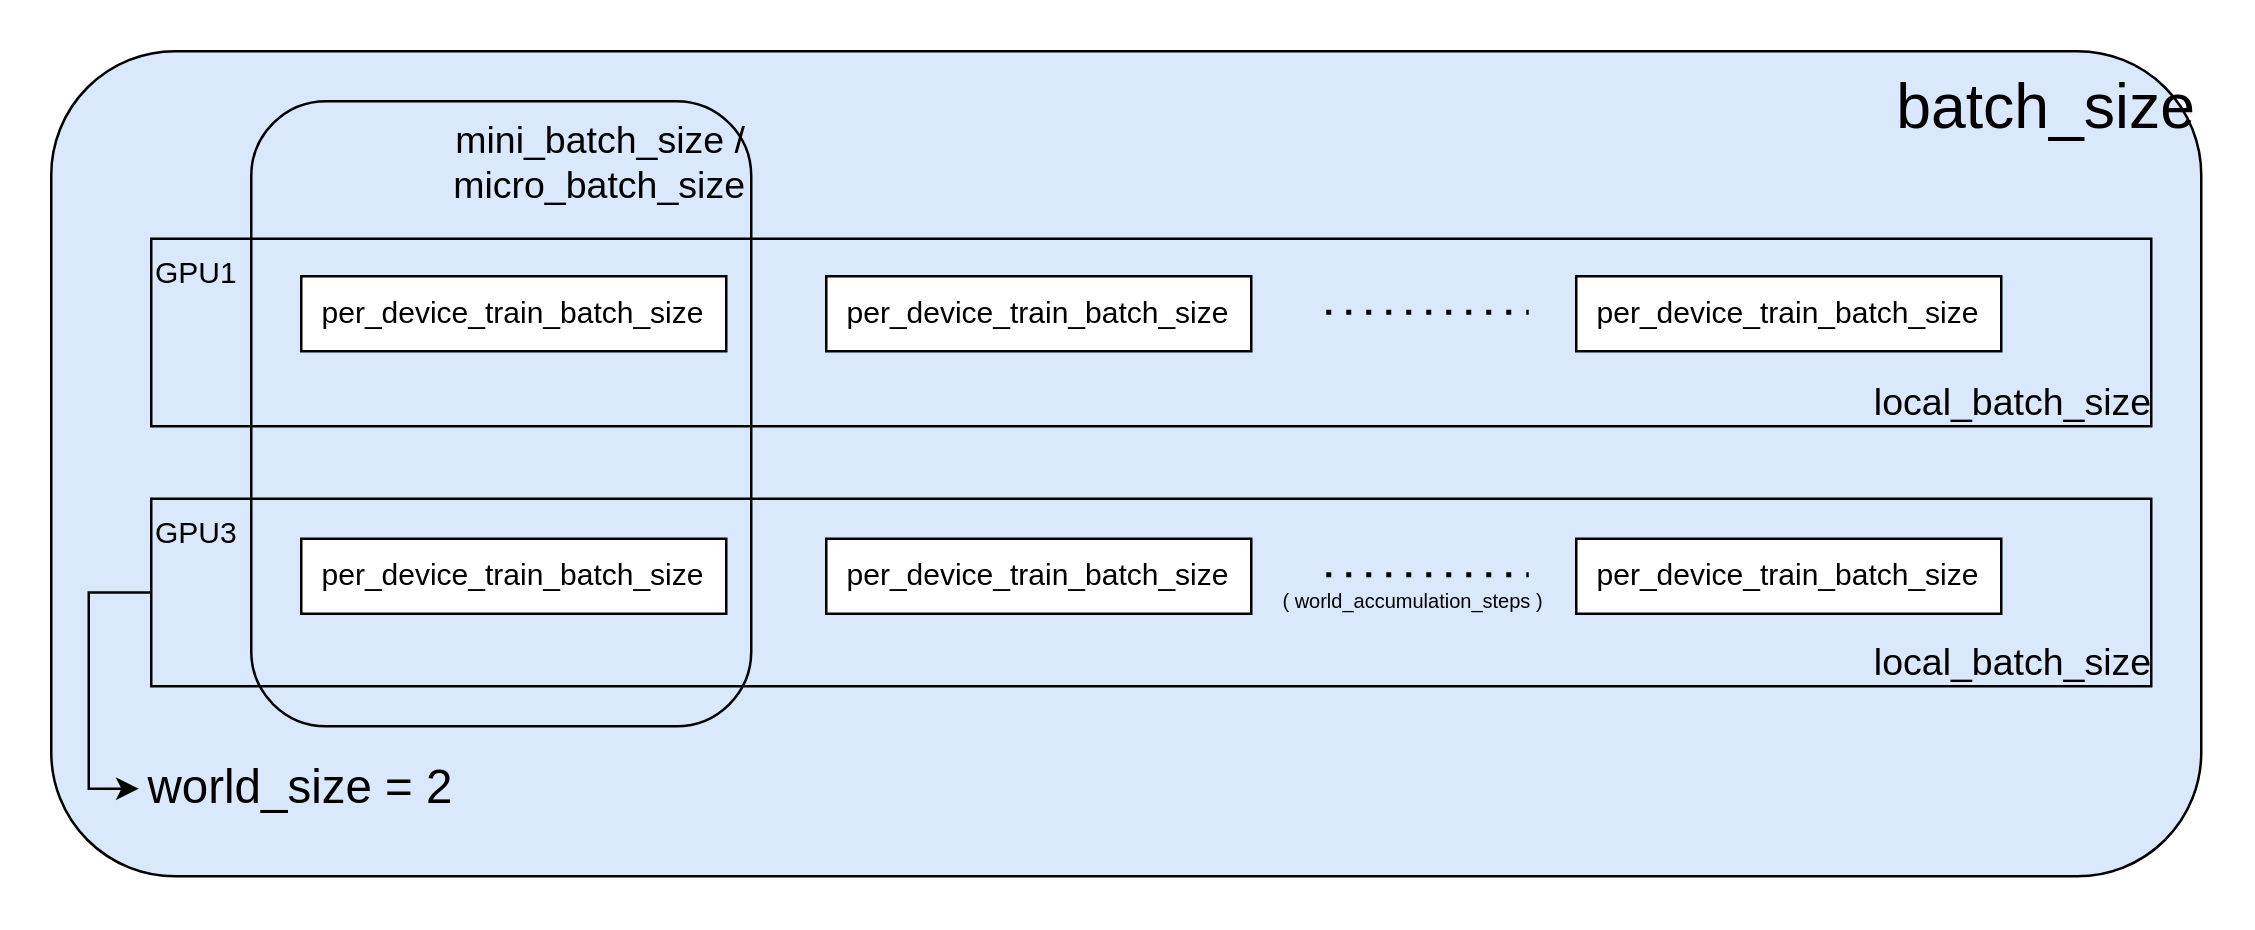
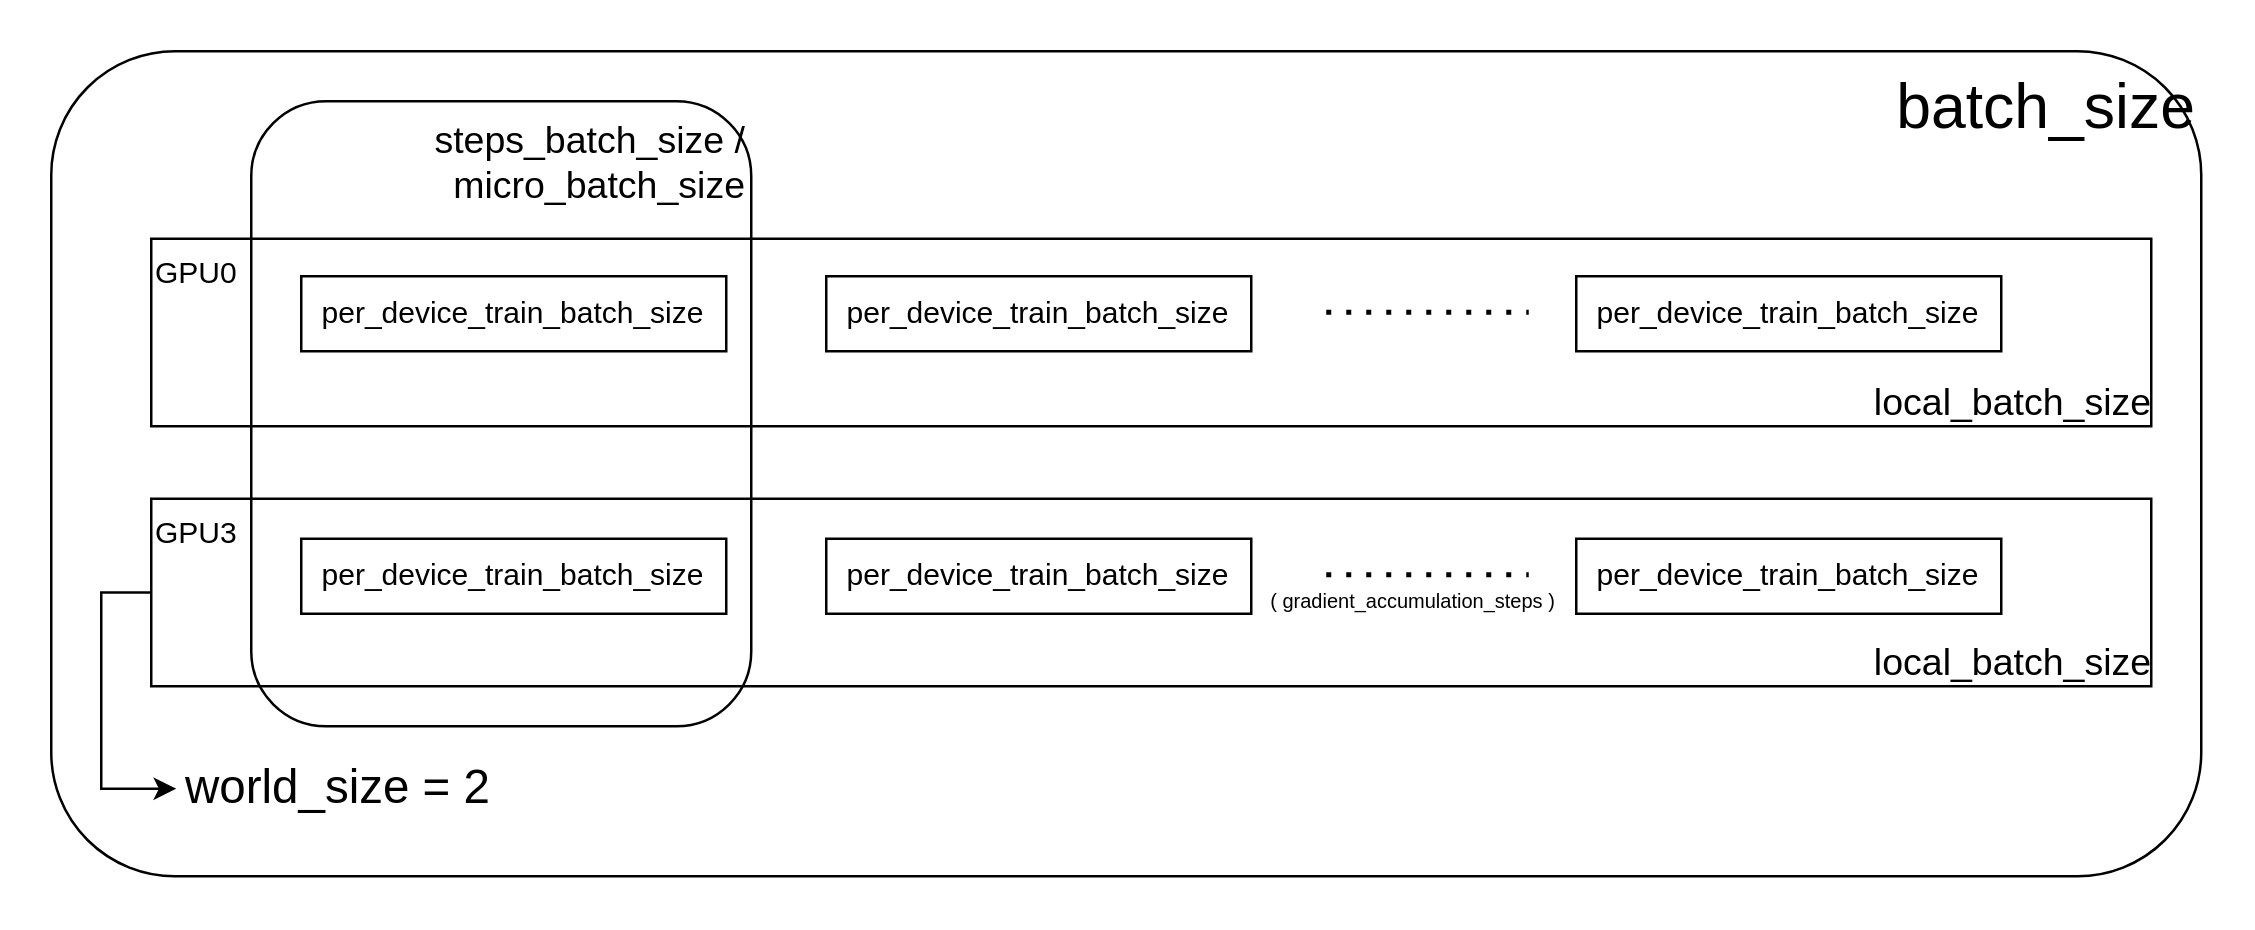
node "mini_batch_size / micro_batch_size": label "mini_batch_size / micro_batch_size" -> "steps_batch_size / micro_batch_size"
node "GPU1": label "GPU1" -> "GPU0"
node "batch_size": fillcolor #dae8fc -> #ffffff
node "( world_accumulation_steps )": label "( world_accumulation_steps )" -> "( gradient_accumulation_steps )"
node "world_size = 2": moved (301, 789) -> (339, 789)
